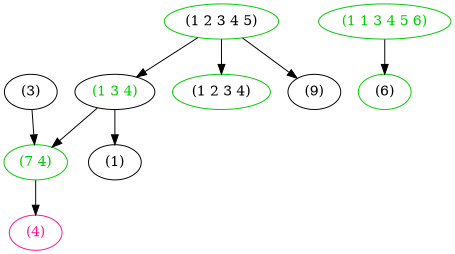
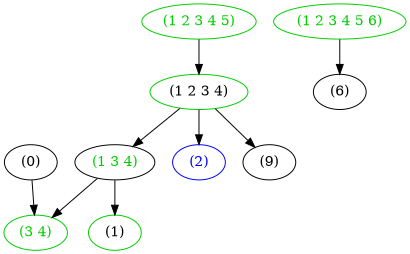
node "(1 2 3 4 5)": fontcolor black -> green3
node "(1 1 3 4 5 6)": label "(1 1 3 4 5 6)" -> "(1 2 3 4 5 6)"
edge "(1 2 3 4 5)" -> "(1 3 4)": now "(1 2 3 4)" -> "(1 3 4)"
edge "(1 2 3 4 5)" -> "(9)": now "(1 2 3 4)" -> "(9)"
node "(3)": label "(3)" -> "(0)"
node "(6)": color green3 -> black
node "(7 4)": label "(7 4)" -> "(3 4)"
node "(1)": color black -> green3
node "(2)": added
node "(4)": removed
